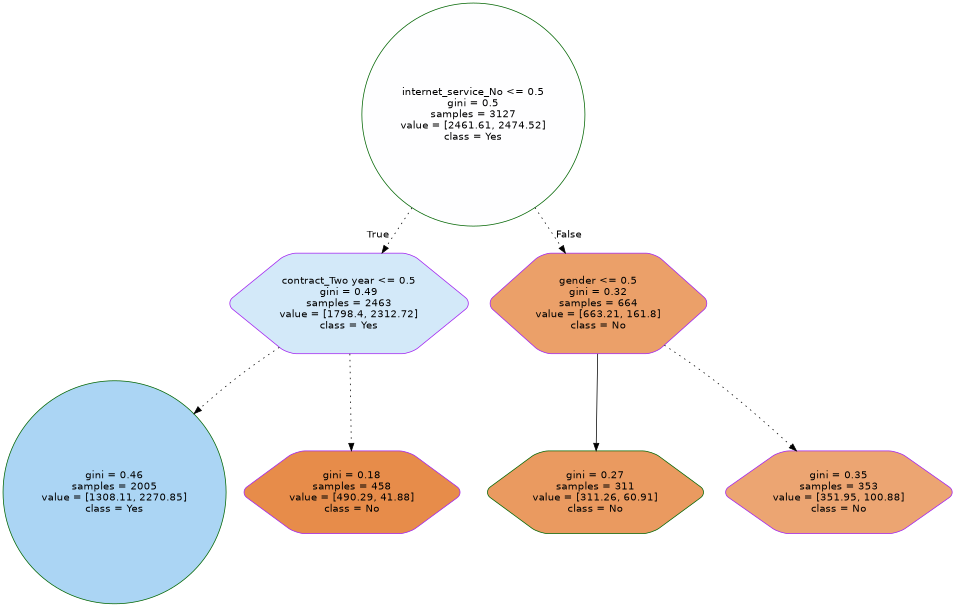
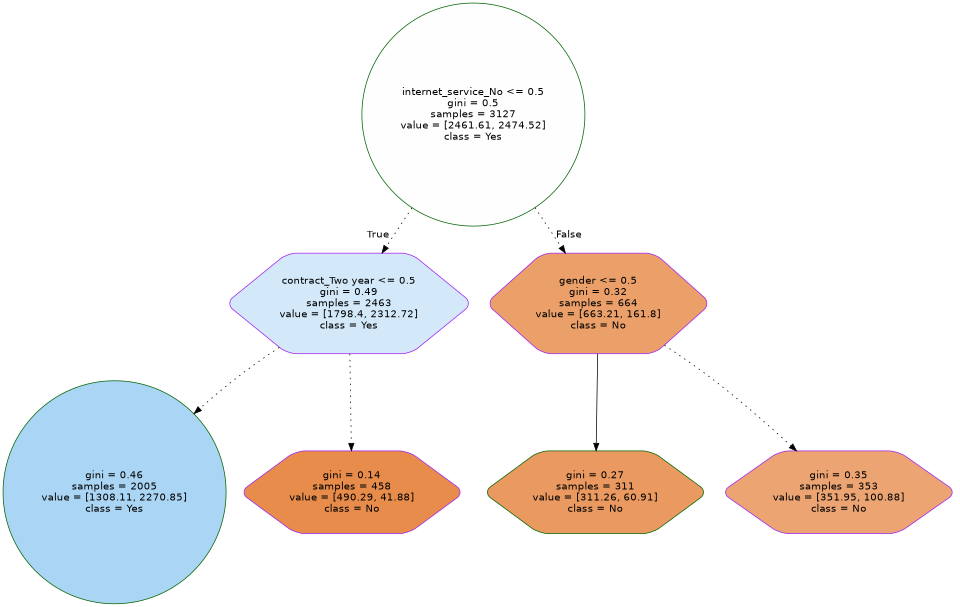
node "gini = 0.18 samples = 458 value = [490.29, 41.88] class = No": label "gini = 0.18 samples = 458 value = [490.29, 41.88] class = No" -> "gini = 0.14 samples = 458 value = [490.29, 41.88] class = No"
